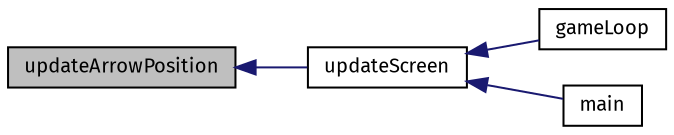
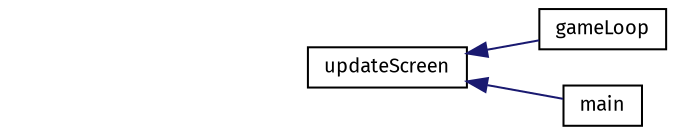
node "updateArrowPosition": removed
